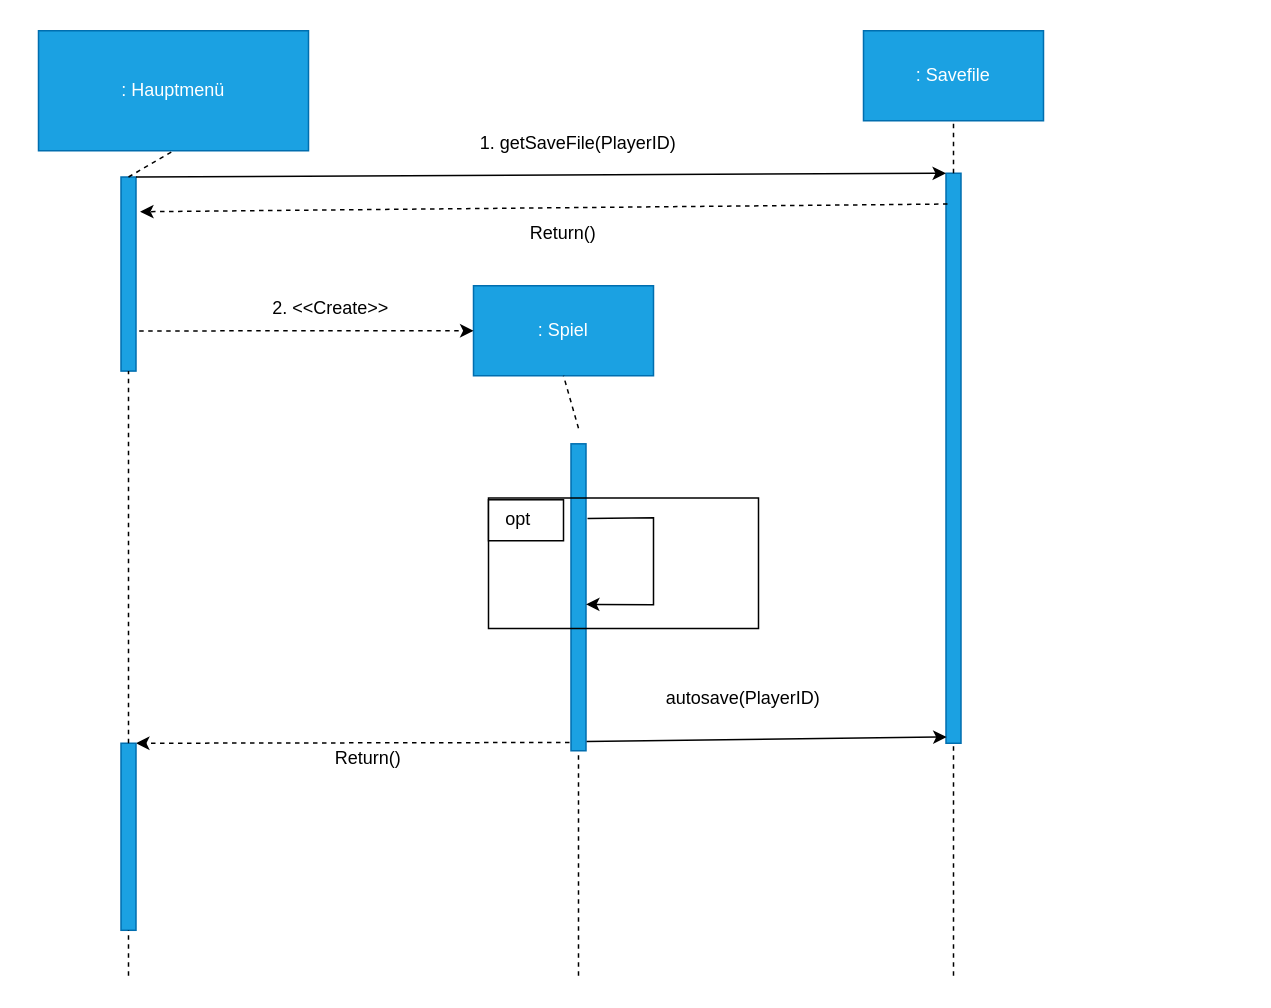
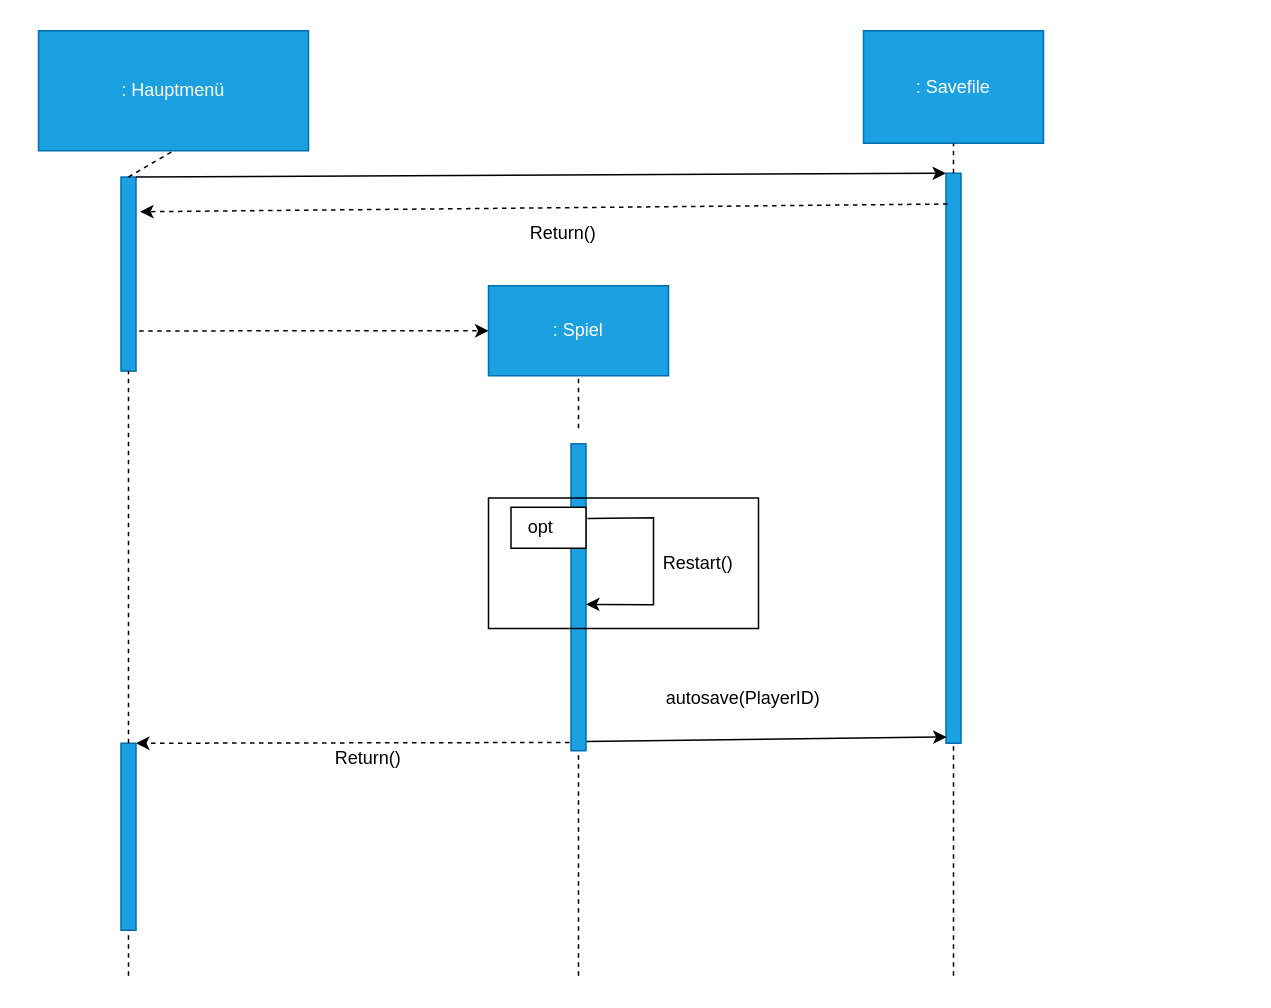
node ": Savefile": size 180x90 -> 180x113
node "1. getSaveFile(PlayerID)": removed
node "2. <<Create>>": removed
node ": Spiel": moved (563, 331) -> (578, 331)
node "opt": moved (526, 520) -> (548, 528)
node "Restart()": added
